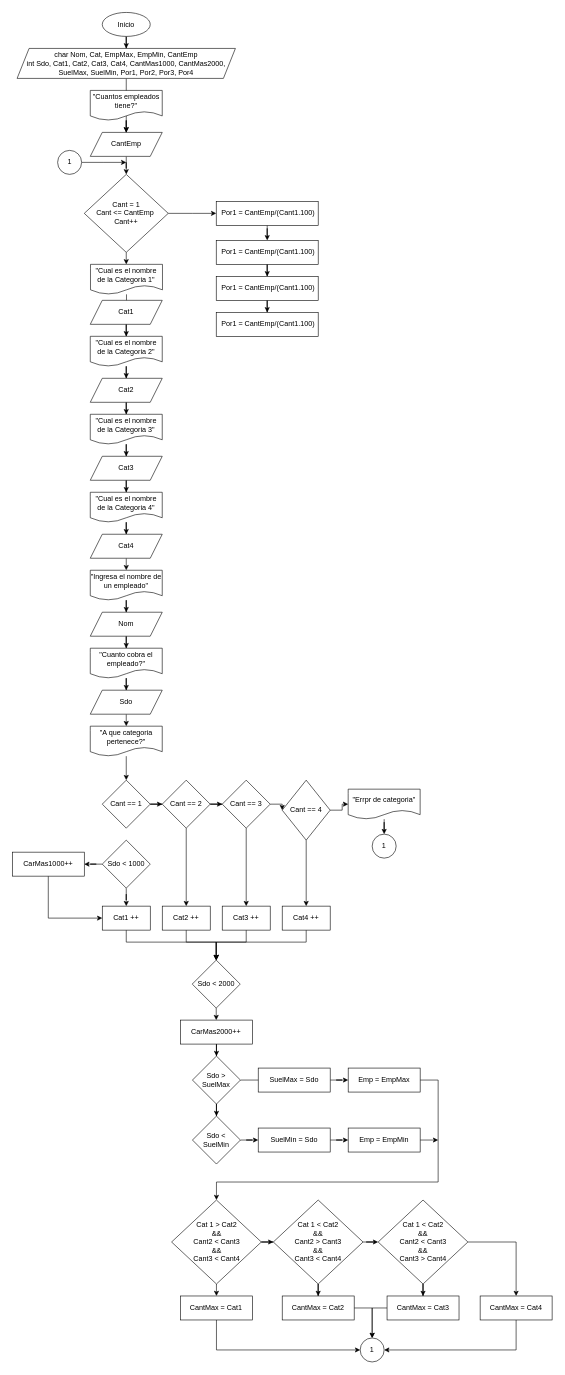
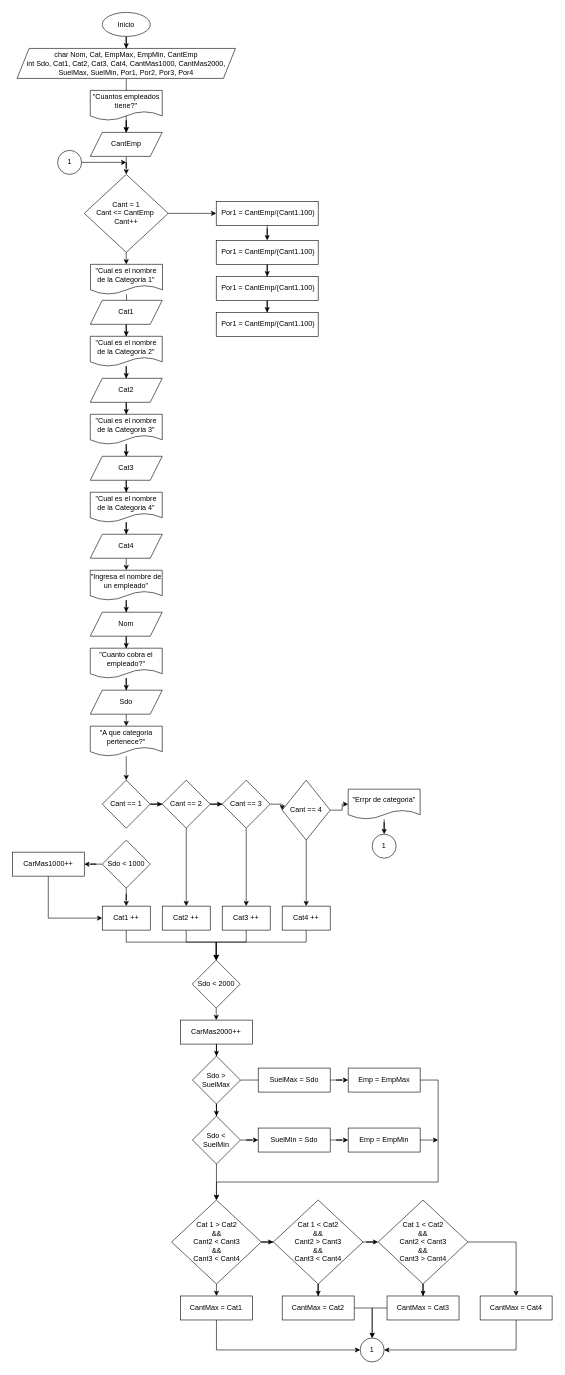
edge "Sdo < SuelMin" -> "Cat 1 > Cat2 && Cant2 < Cant3 && Cant3 < Cant4": added
